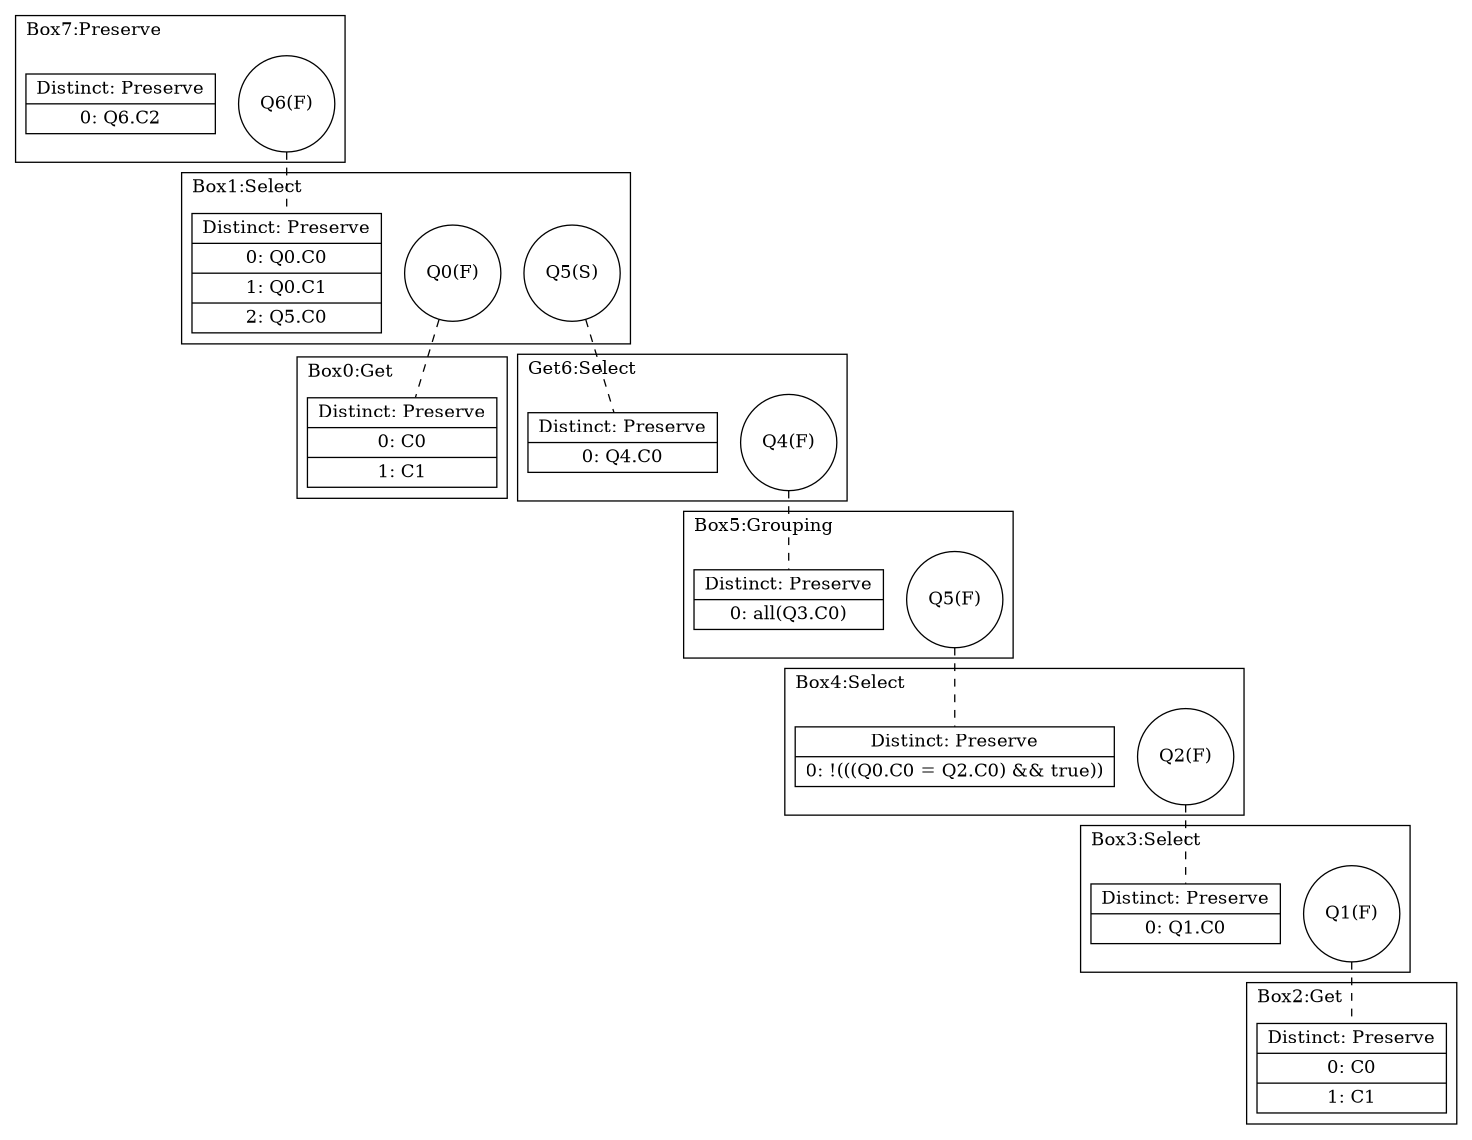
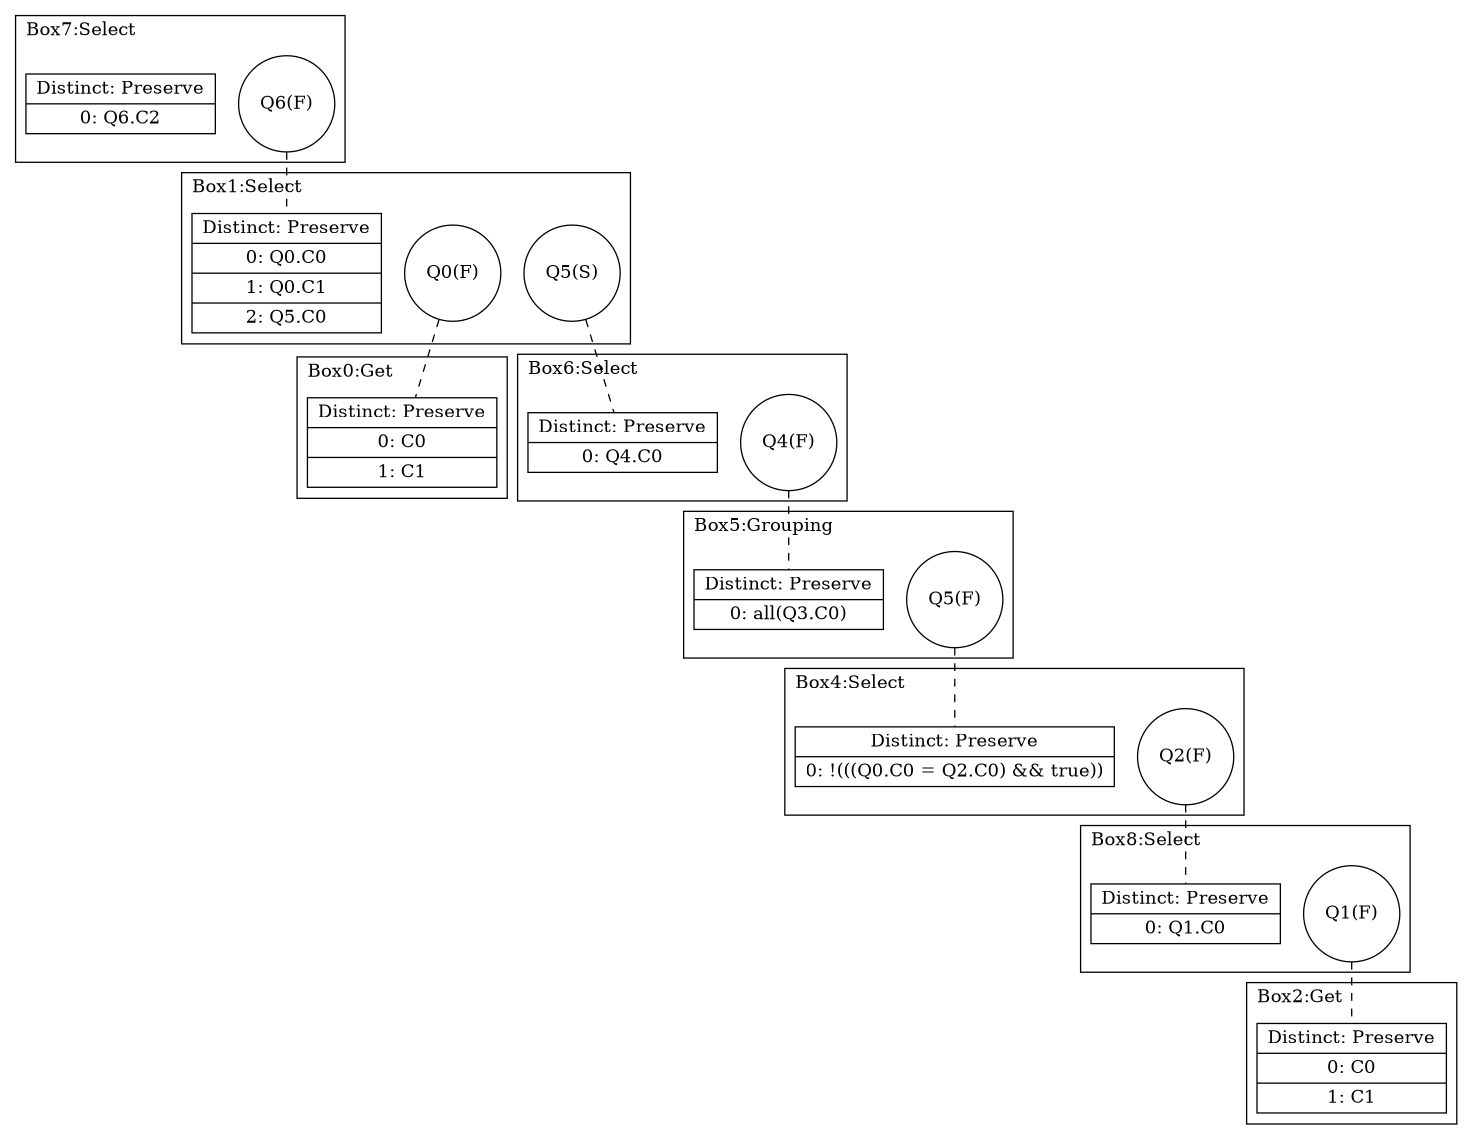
cluster "Box7:Preserve": label "Box7:Preserve" -> "Box7:Select"
cluster "Get6:Select": label "Get6:Select" -> "Box6:Select"
cluster "Box3:Select": label "Box3:Select" -> "Box8:Select"
